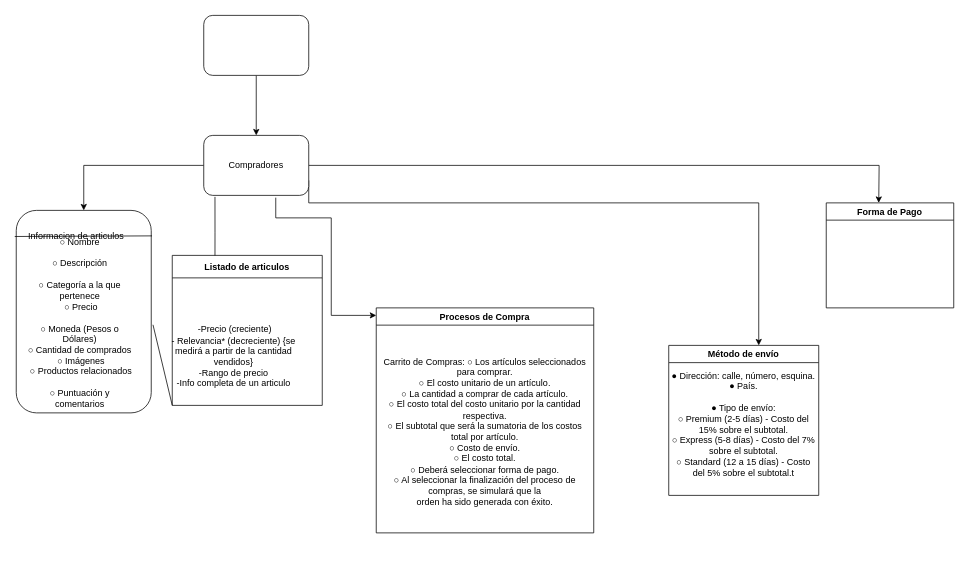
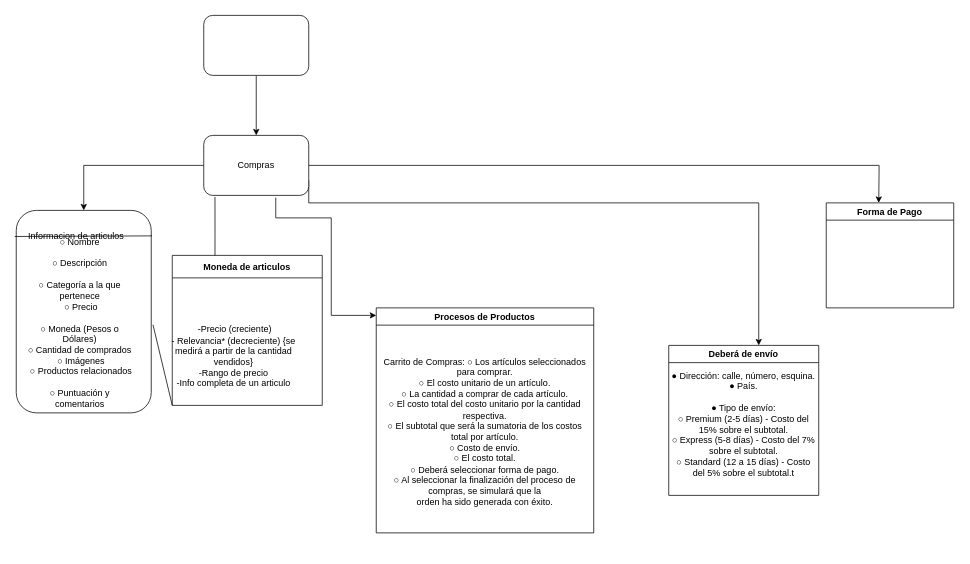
node "Compradores": label "Compradores" -> "Compras"
node "Listado de articulos": label "Listado de articulos" -> "Moneda de articulos"
node "Procesos de Compra": label "Procesos de Compra" -> "Procesos de Productos"
node "Método de envío": label "Método de envío" -> "Deberá de envío"
